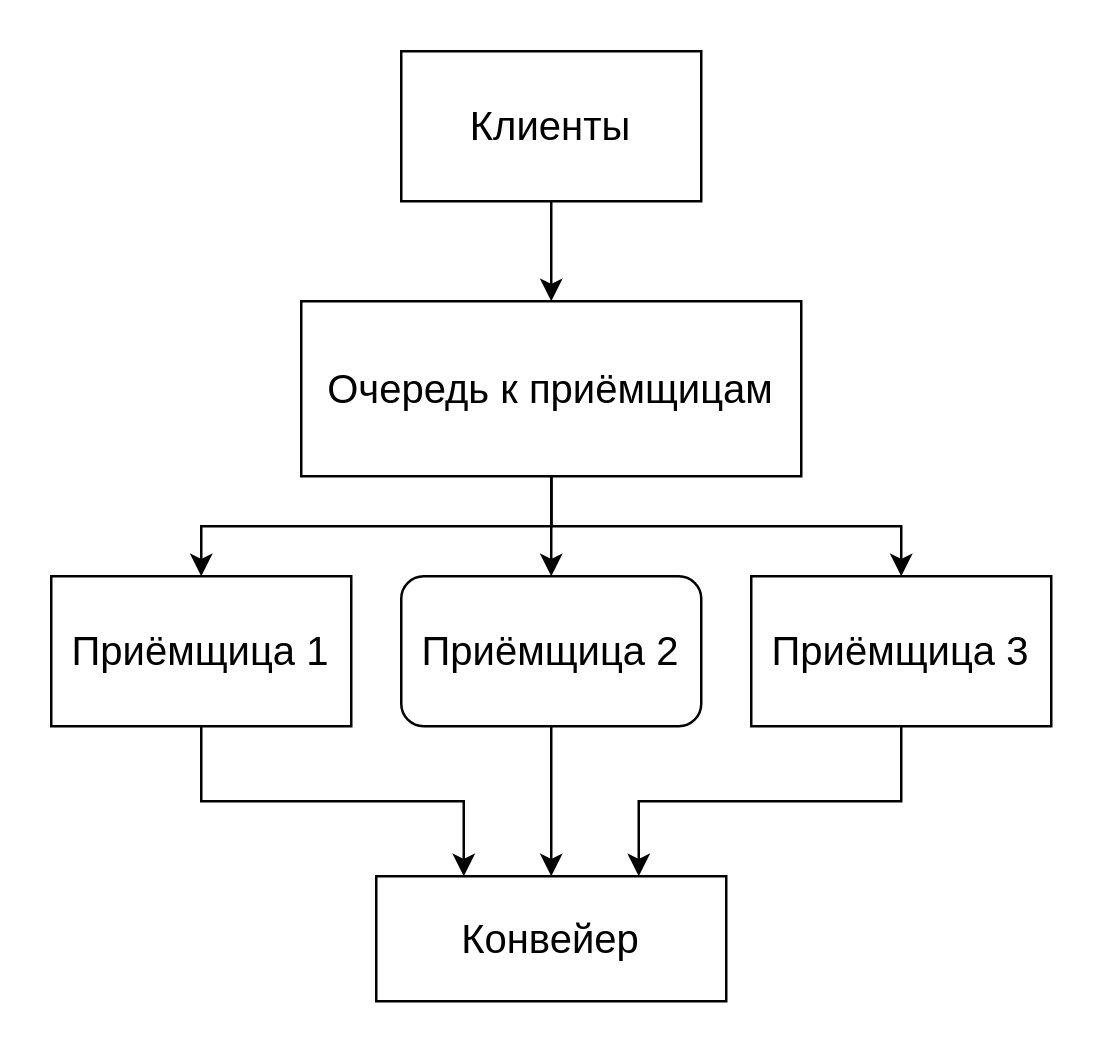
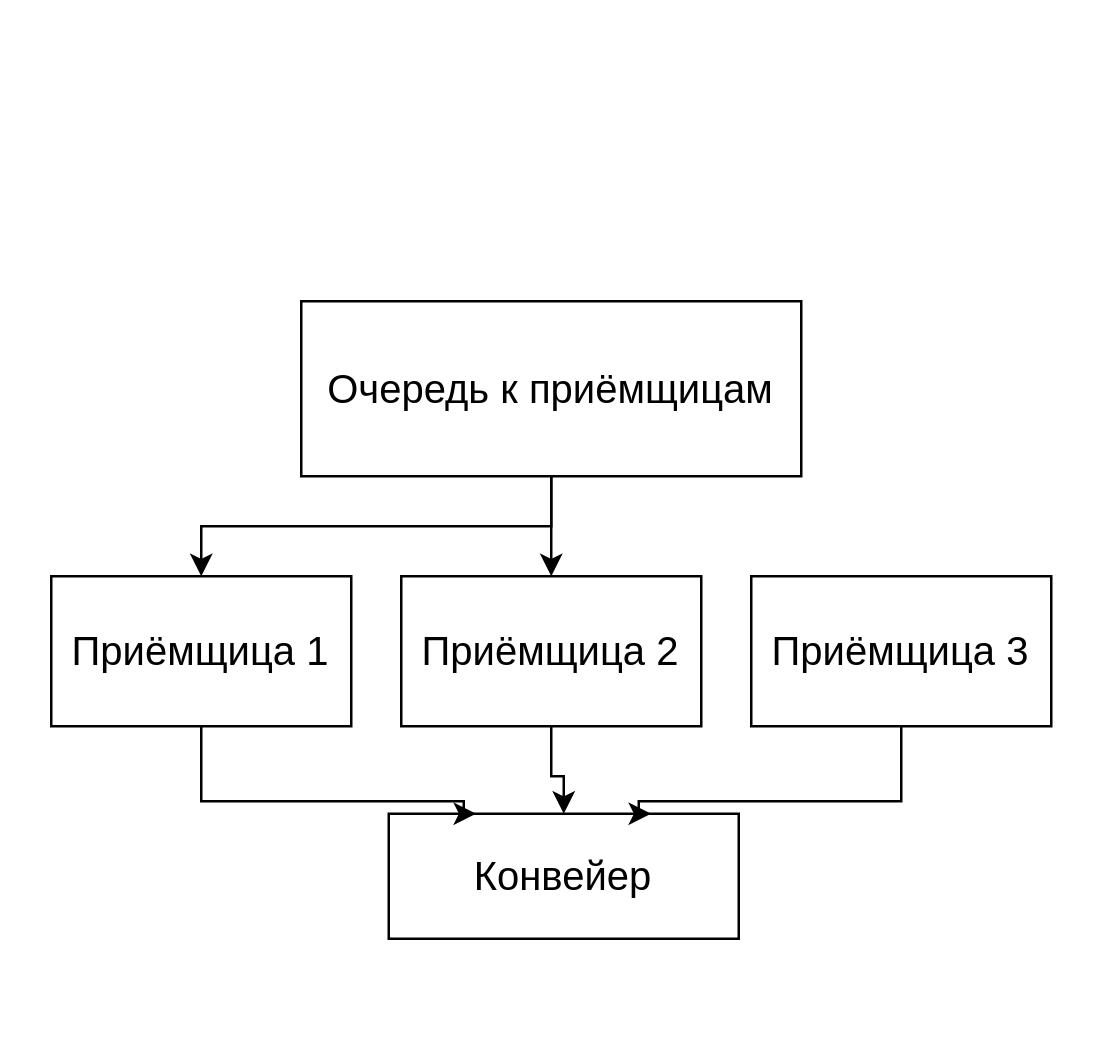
node "Клиенты": removed
edge "Клиенты" -> "Очередь к приёмщицам": removed
edge "Очередь к приёмщицам" -> "Приёмщица 3": removed
node "Приёмщица 2": shape rounded rectangle -> rectangle
node "Конвейер": moved (551, 939) -> (564, 876)
